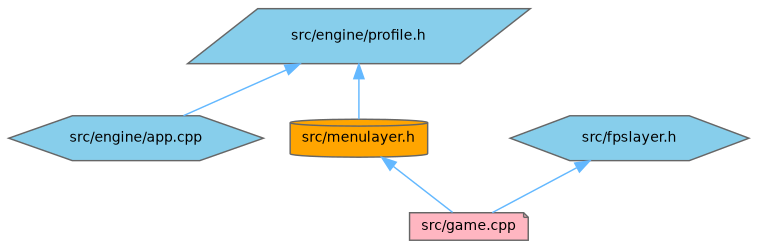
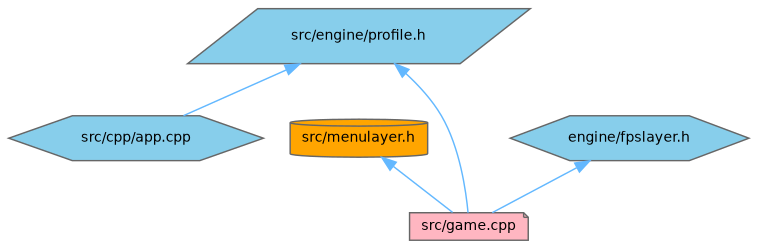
edge "src/menulayer.h" -> "src/engine/profile.h": now "src/game.cpp" -> "src/engine/profile.h"
node "src/engine/app.cpp": label "src/engine/app.cpp" -> "src/cpp/app.cpp"
node "src/fpslayer.h": label "src/fpslayer.h" -> "engine/fpslayer.h"
